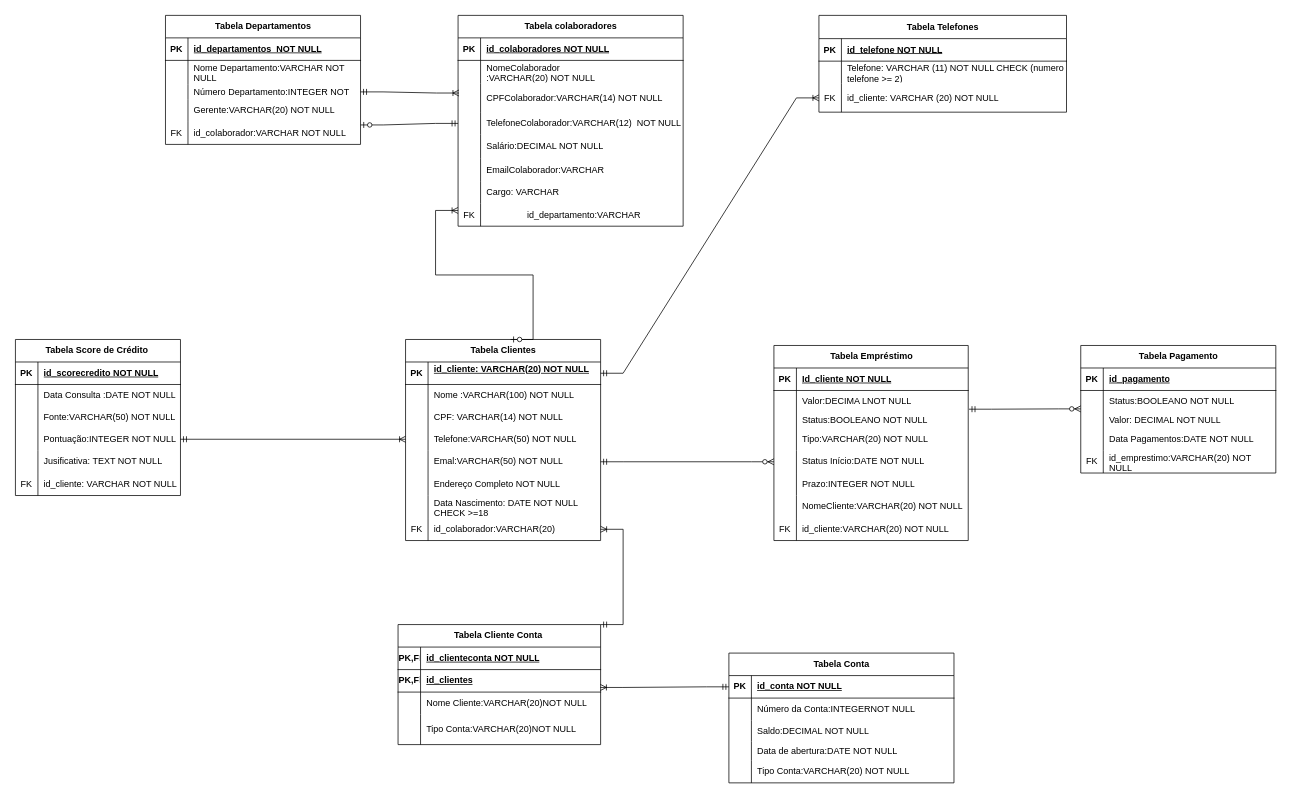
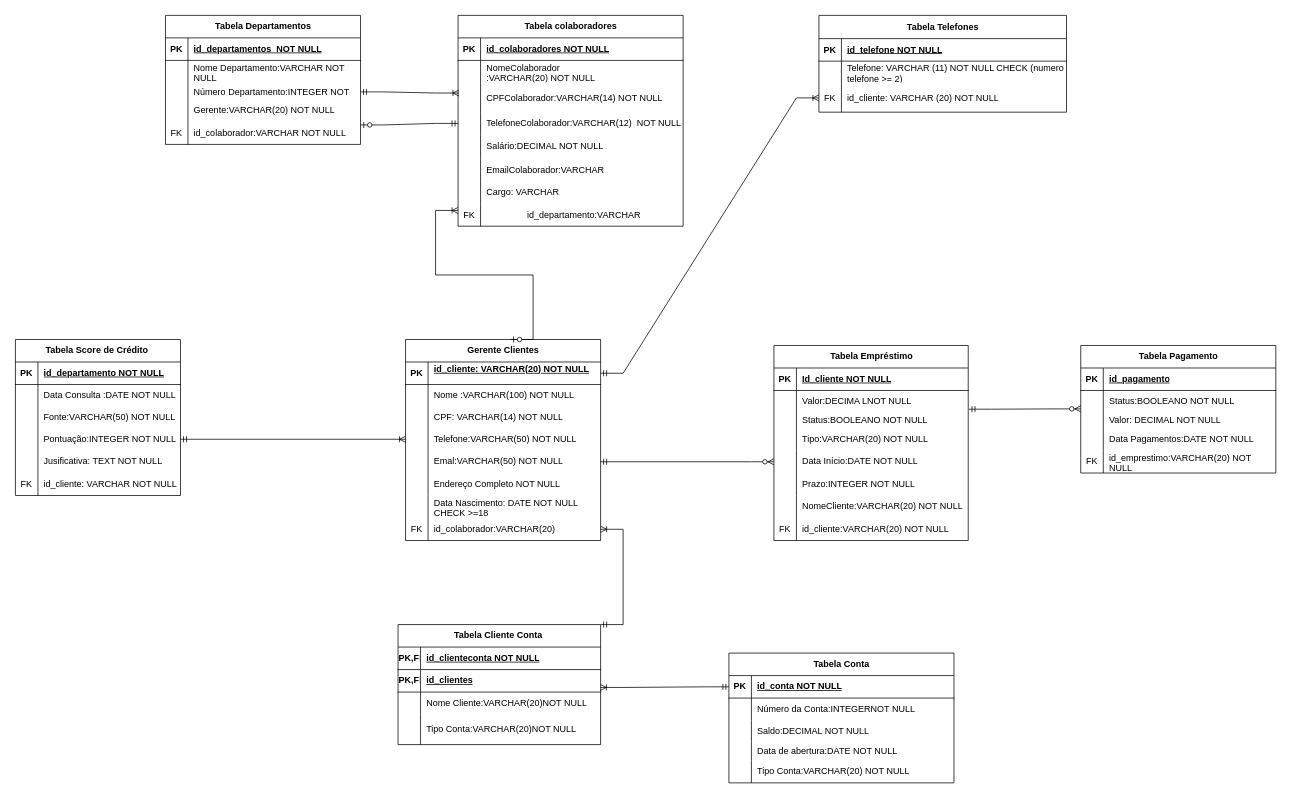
node "Tabela Clientes": label "Tabela Clientes" -> "Gerente Clientes"
node "id_scorecredito NOT NULL": label "id_scorecredito NOT NULL" -> "id_departamento NOT NULL"
node "Status Início:DATE NOT NULL": label "Status Início:DATE NOT NULL" -> "Data Início:DATE NOT NULL"
